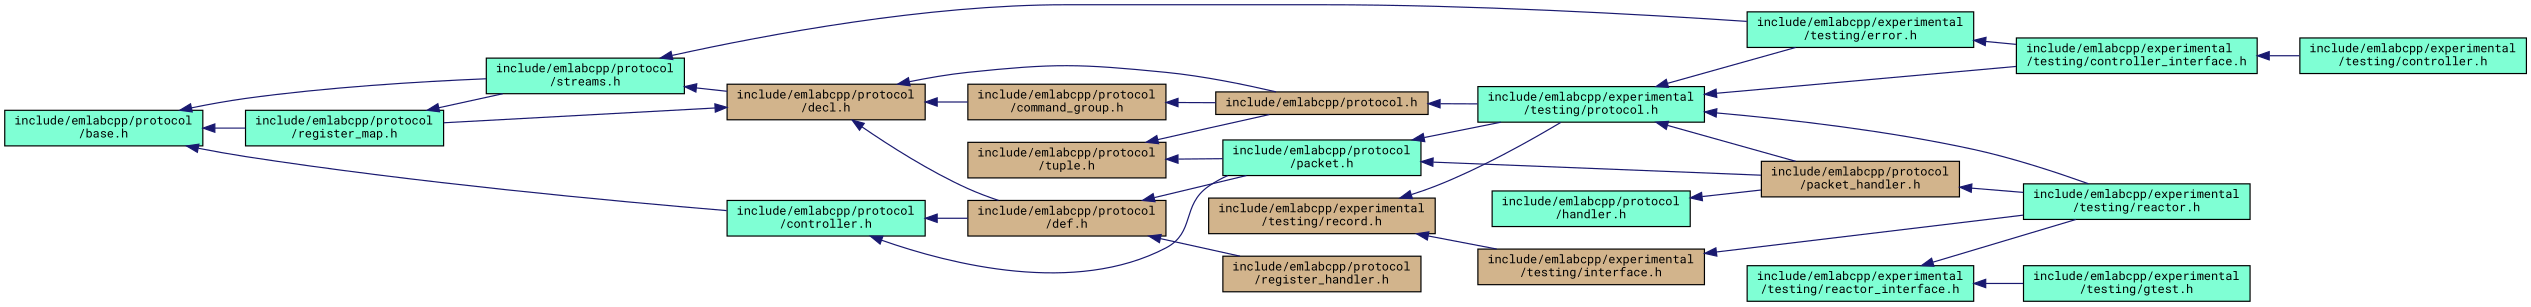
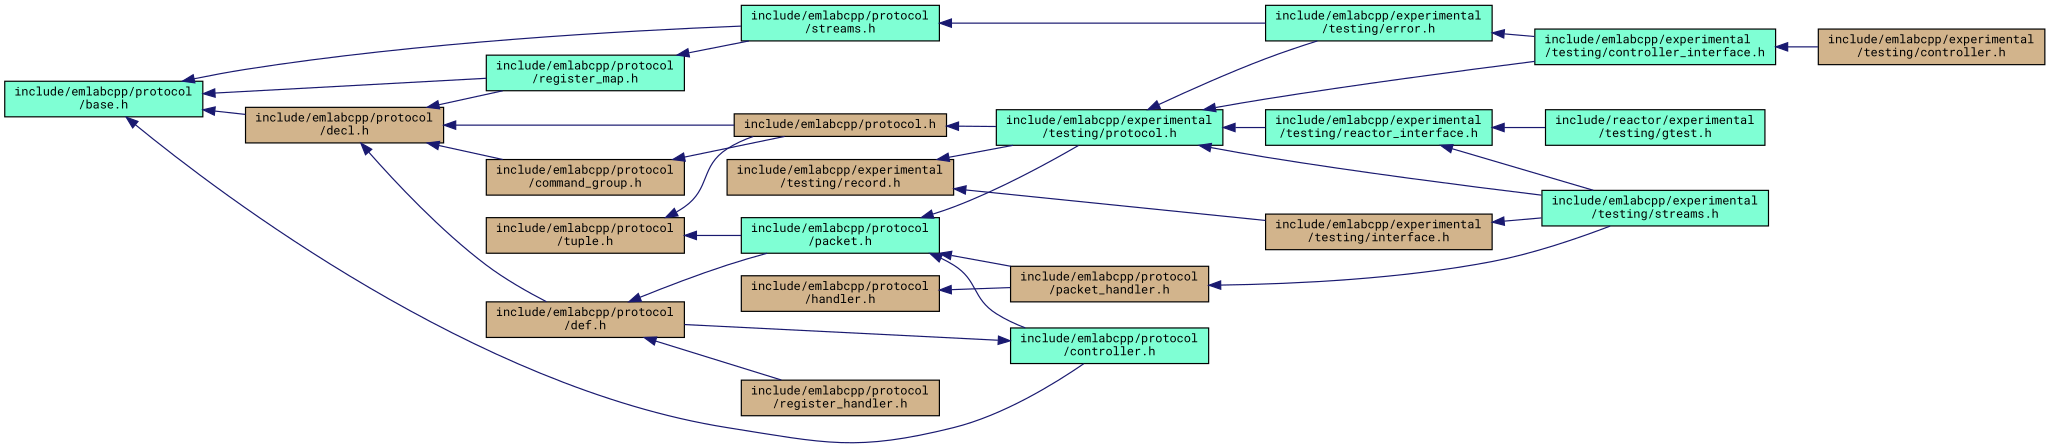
node "include/emlabcpp/experimental /testing/controller.h": fillcolor aquamarine -> tan
edge "include/emlabcpp/protocol /decl.h" -> "include/emlabcpp/protocol /streams.h": now "include/emlabcpp/protocol /decl.h" -> "include/emlabcpp/protocol /base.h"
edge "include/emlabcpp/protocol /packet_handler.h" -> "include/emlabcpp/experimental /testing/protocol.h": now "include/emlabcpp/experimental /testing/reactor_interface.h" -> "include/emlabcpp/experimental /testing/protocol.h"
node "include/emlabcpp/experimental /testing/reactor.h": label "include/emlabcpp/experimental /testing/reactor.h" -> "include/emlabcpp/experimental /testing/streams.h"
node "include/emlabcpp/protocol /handler.h": fillcolor aquamarine -> tan
edge "include/emlabcpp/protocol /packet.h" -> "include/emlabcpp/protocol /controller.h": reversed
node "include/emlabcpp/experimental /testing/gtest.h": label "include/emlabcpp/experimental /testing/gtest.h" -> "include/reactor/experimental /testing/gtest.h"
